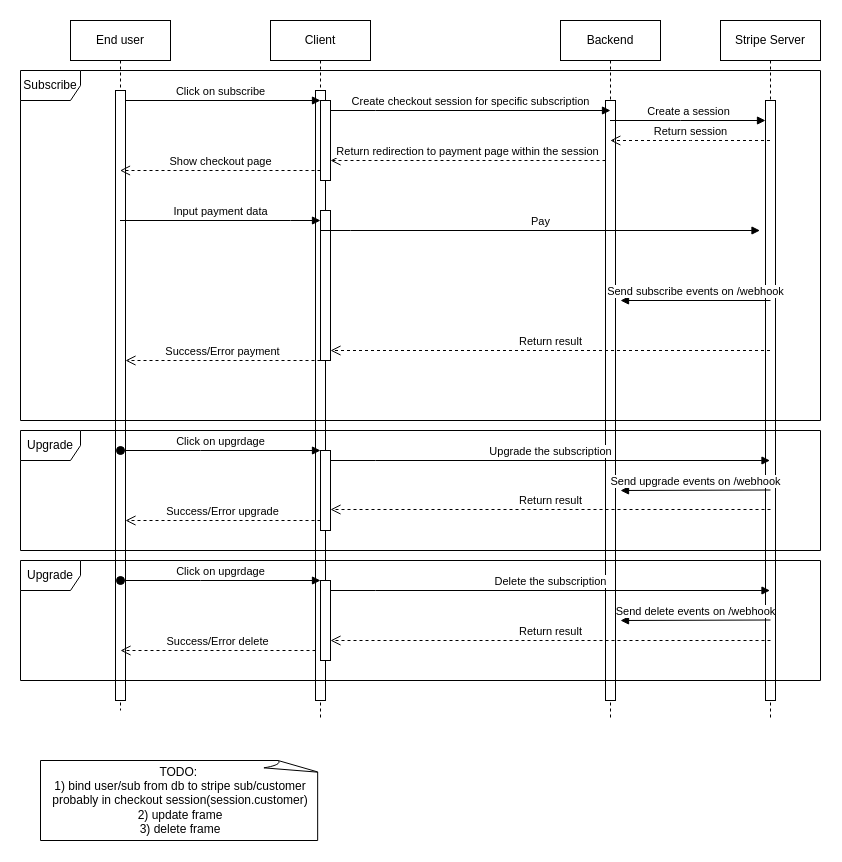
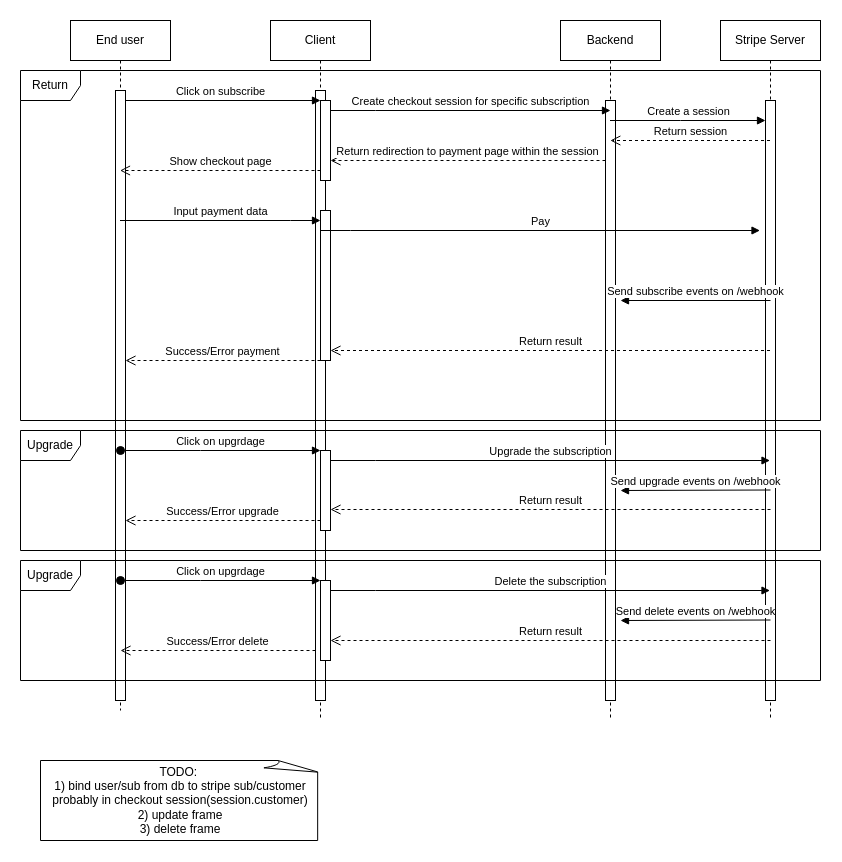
node "Subscribe": label "Subscribe" -> "Return"
